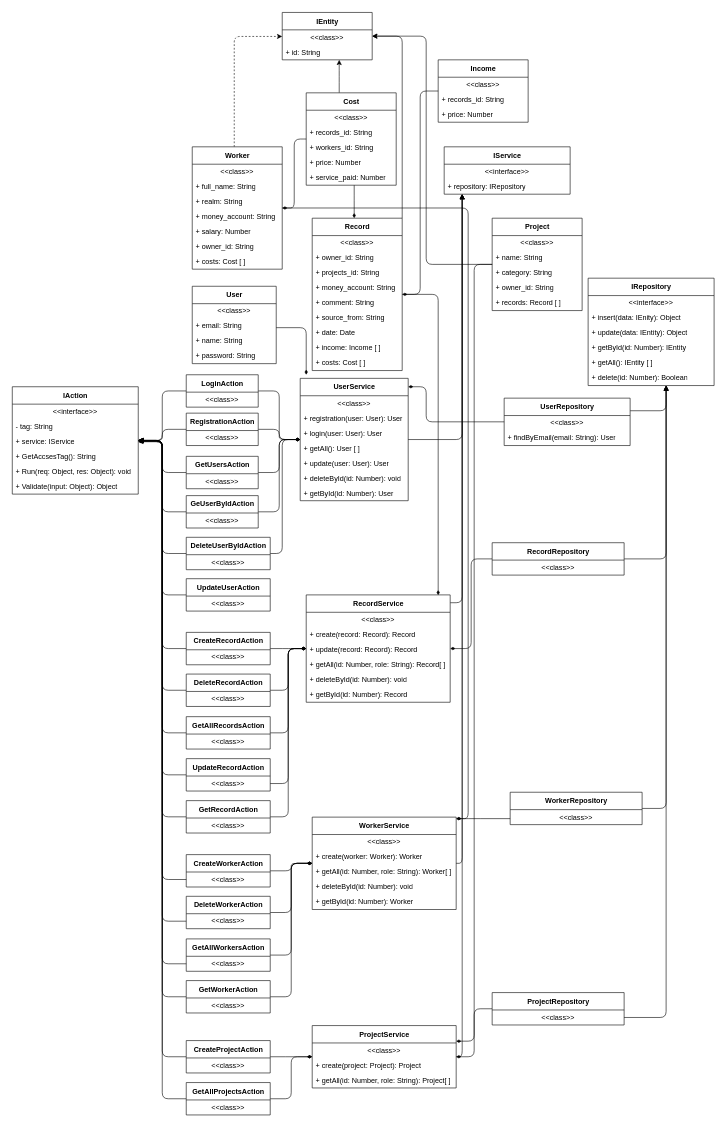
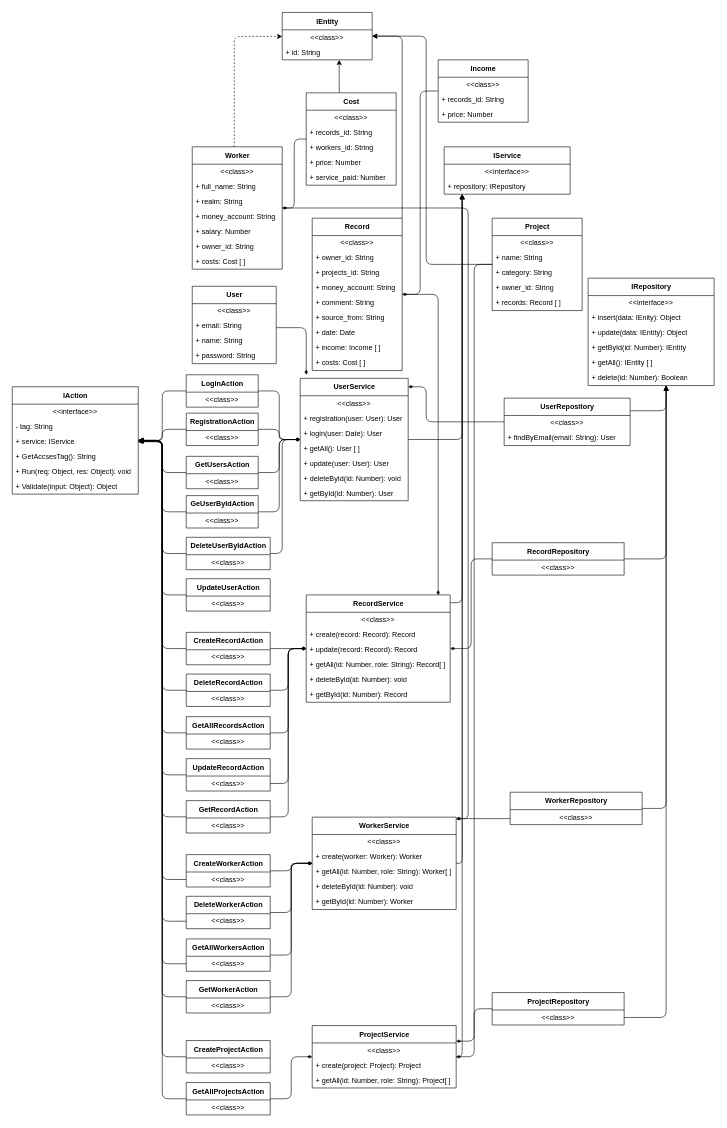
edge "Cost" -> "Record": removed
node "+ login(user: User): User": label "+ login(user: User): User" -> "+ login(user: Date): User"
edge "CreateProjectAction" -> "ProjectService": removed
